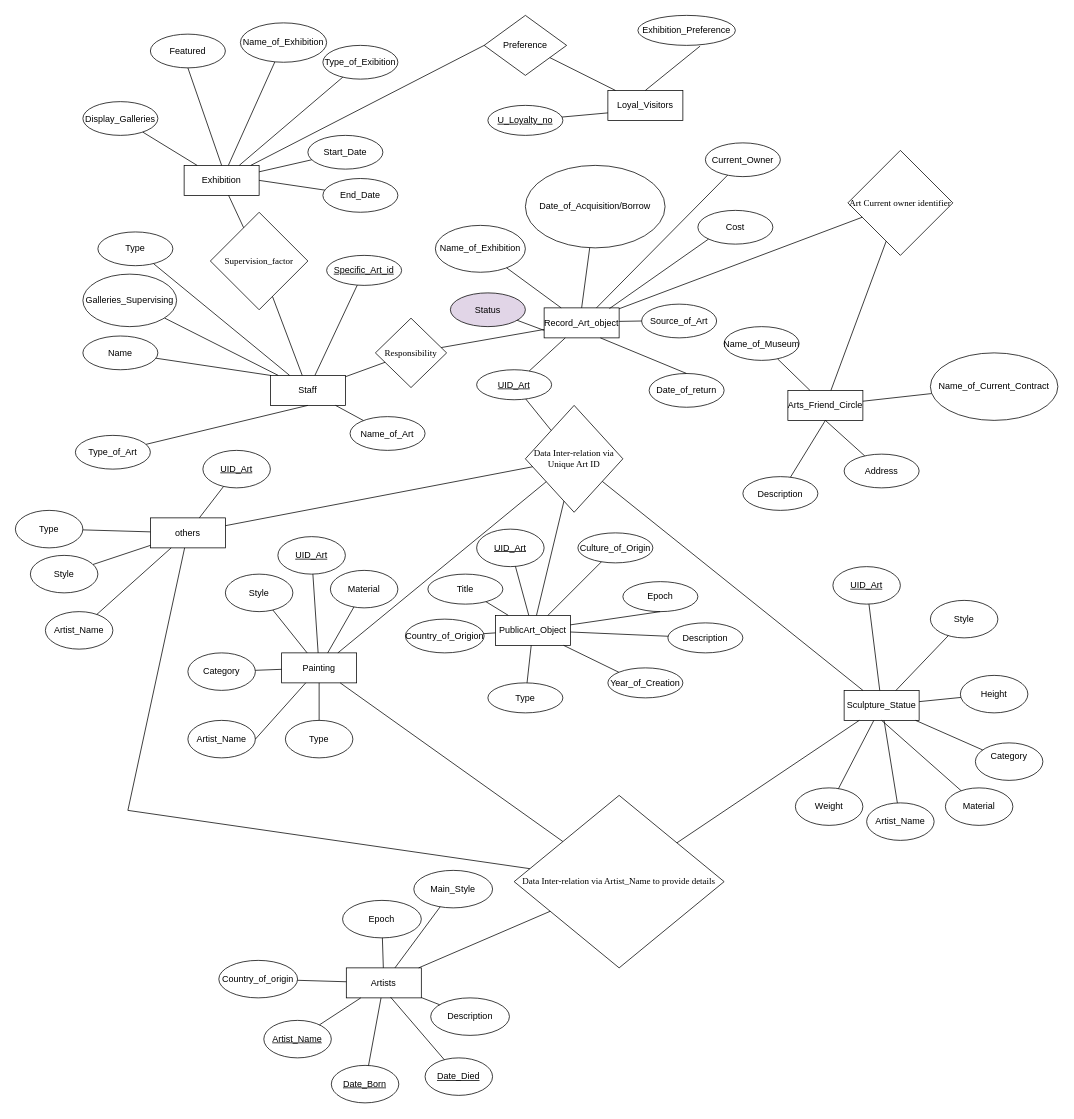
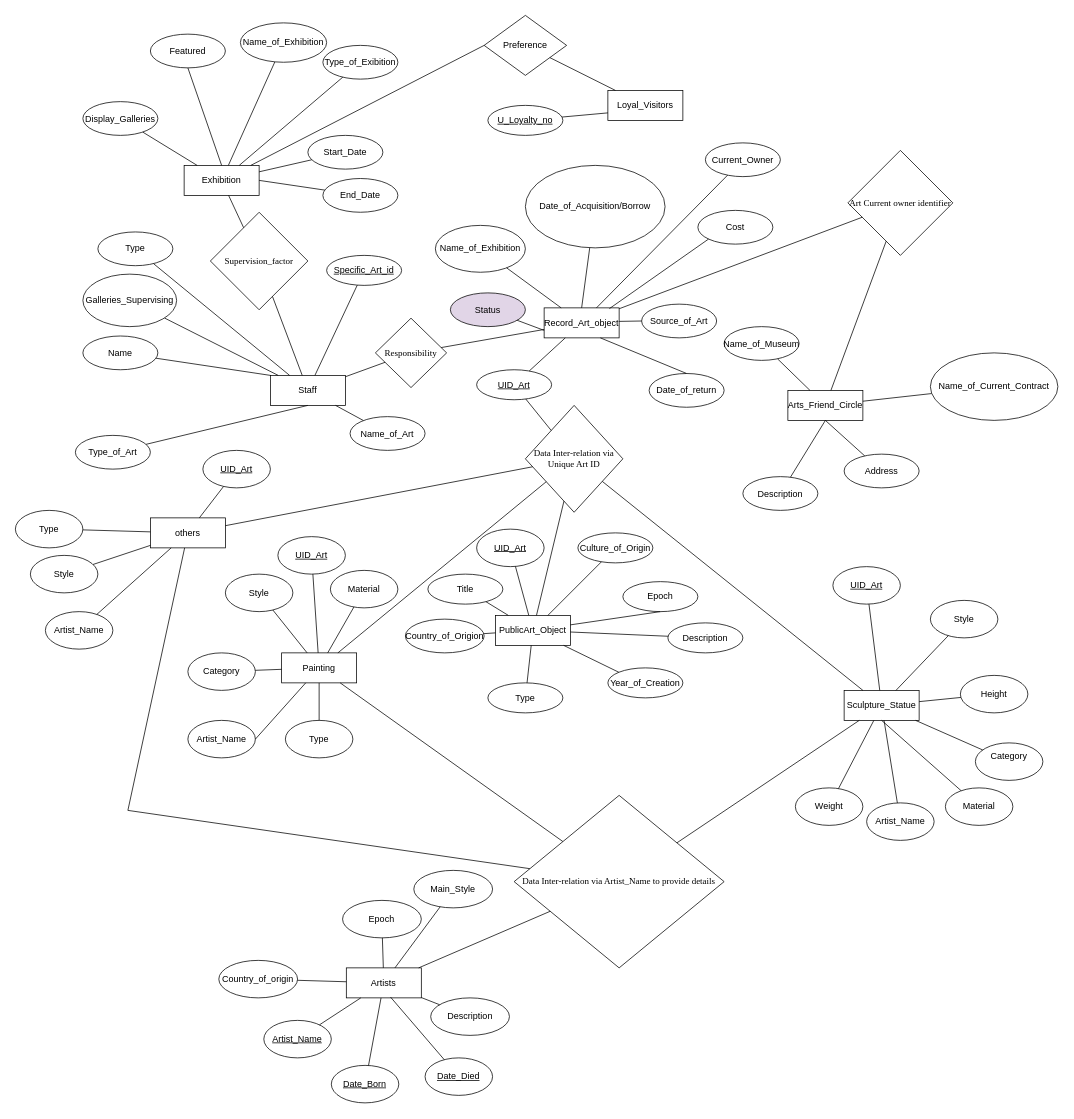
node "Exhibition_Preference": removed
edge "Exhibition_Preference" -- "Loyal_Visitors": removed
